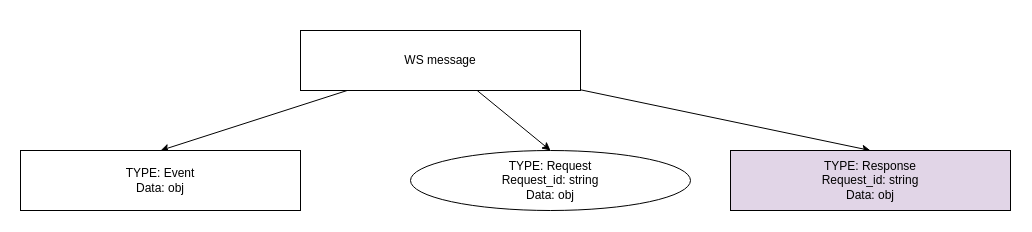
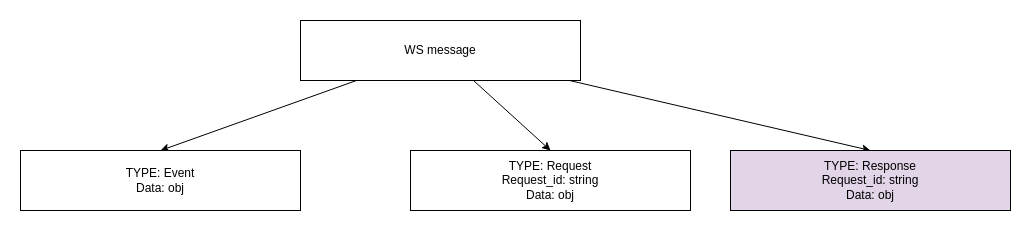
node "WS message": moved (441, 61) -> (441, 51)
node "TYPE: Request Request_id: string Data: obj": shape ellipse -> rectangle
